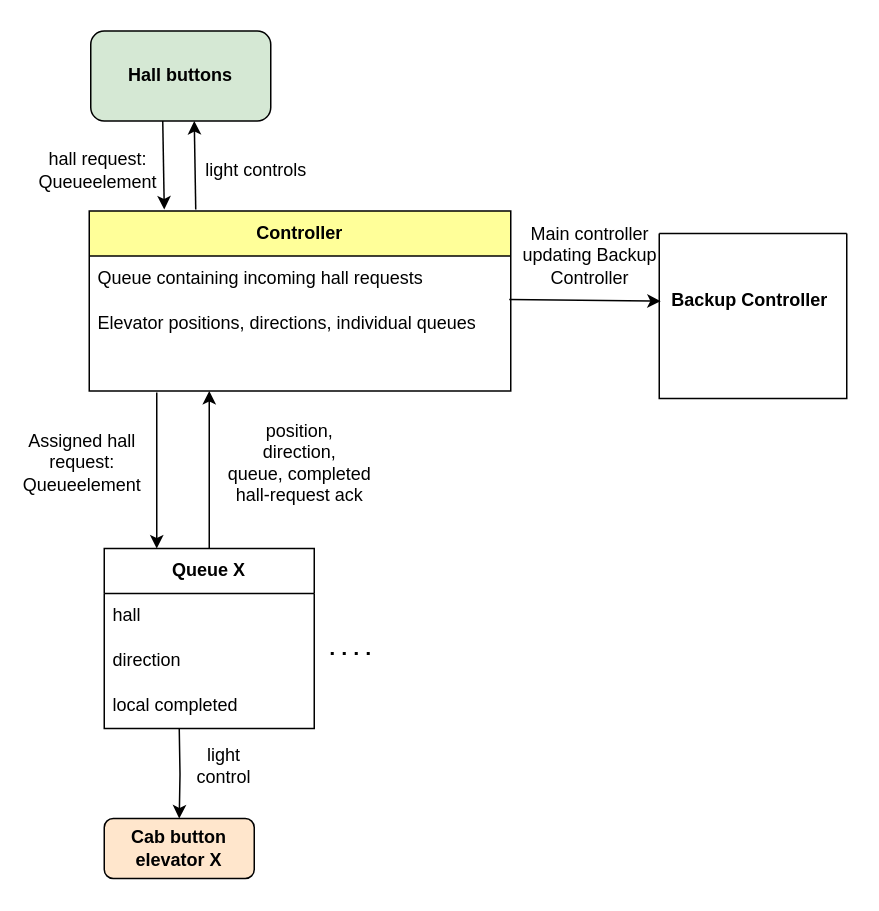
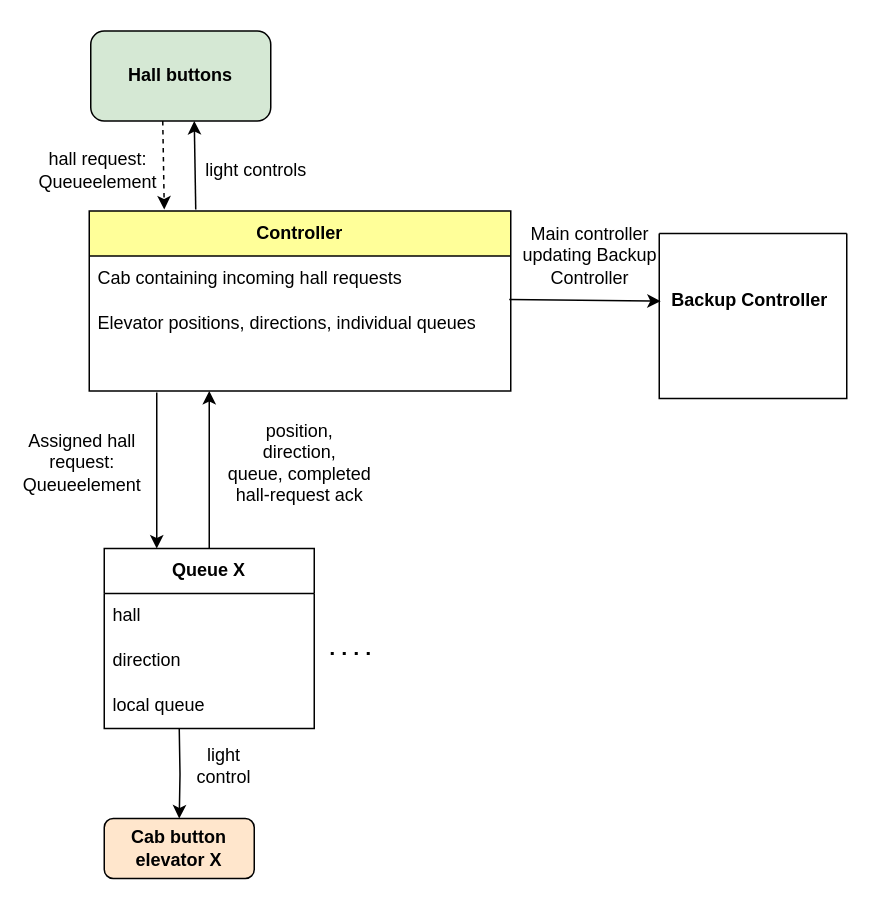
edge "Hall buttons" -> "Controller": style solid -> dashed
node "Queue containing incoming hall requests": label "Queue containing incoming hall requests" -> "Cab containing incoming hall requests"
node "local completed": label "local completed" -> "local queue"
